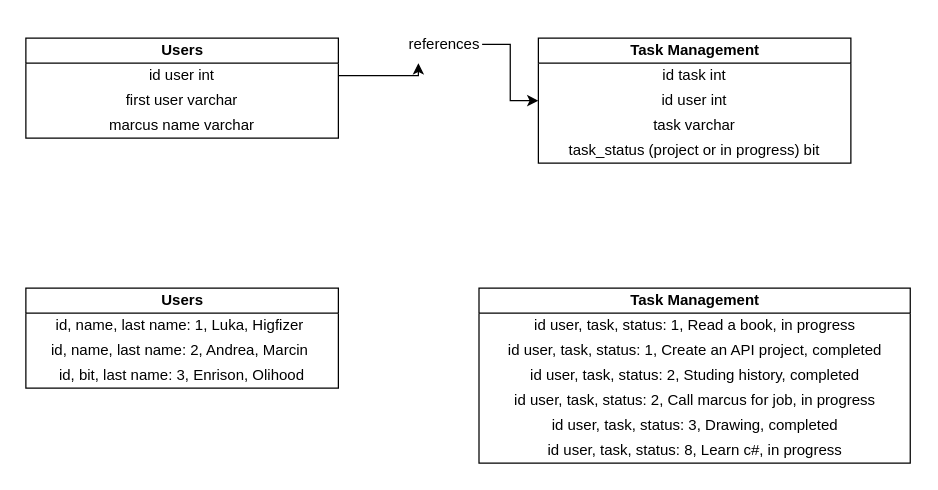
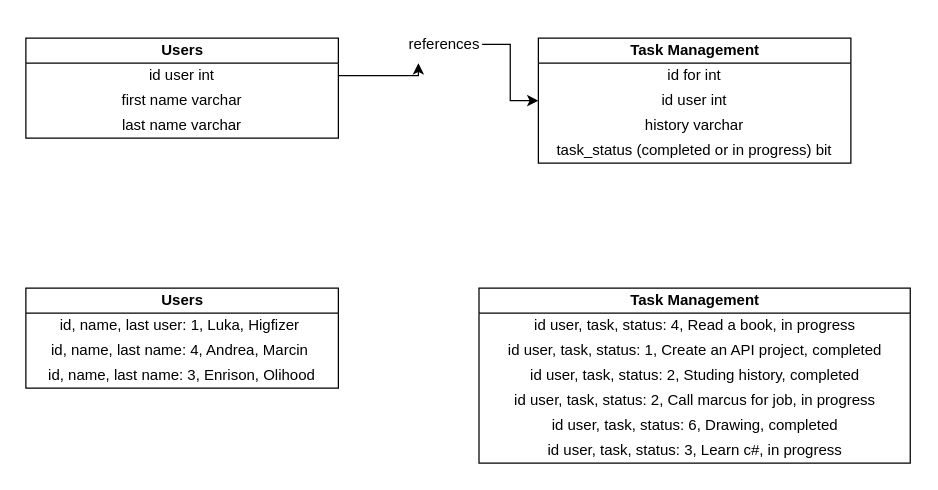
node "id task int": label "id task int" -> "id for int"
node "first user varchar": label "first user varchar" -> "first name varchar"
node "marcus name varchar": label "marcus name varchar" -> "last name varchar"
node "task varchar": label "task varchar" -> "history varchar"
node "task_status (project or in progress) bit": label "task_status (project or in progress) bit" -> "task_status (completed or in progress) bit"
node "id, name, last name: 1, Luka, Higfizer": label "id, name, last name: 1, Luka, Higfizer" -> "id, name, last user: 1, Luka, Higfizer"
node "id user, task, status: 1, Read a book, in progress": label "id user, task, status: 1, Read a book, in progress" -> "id user, task, status: 4, Read a book, in progress"
node "id, name, last name: 2, Andrea, Marcin": label "id, name, last name: 2, Andrea, Marcin" -> "id, name, last name: 4, Andrea, Marcin"
node "id, bit, last name: 3, Enrison, Olihood": label "id, bit, last name: 3, Enrison, Olihood" -> "id, name, last name: 3, Enrison, Olihood"
node "id user, task, status: 3, Drawing, completed": label "id user, task, status: 3, Drawing, completed" -> "id user, task, status: 6, Drawing, completed"
node "id user, task, status: 8, Learn c#, in progress": label "id user, task, status: 8, Learn c#, in progress" -> "id user, task, status: 3, Learn c#, in progress"
